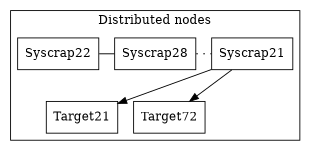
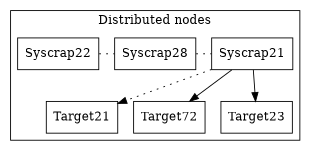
edge "Syscrap22" -- "Syscrap28": style solid -> dotted
edge "Syscrap21" -> "Target21": style solid -> dotted
node "Target23": added
